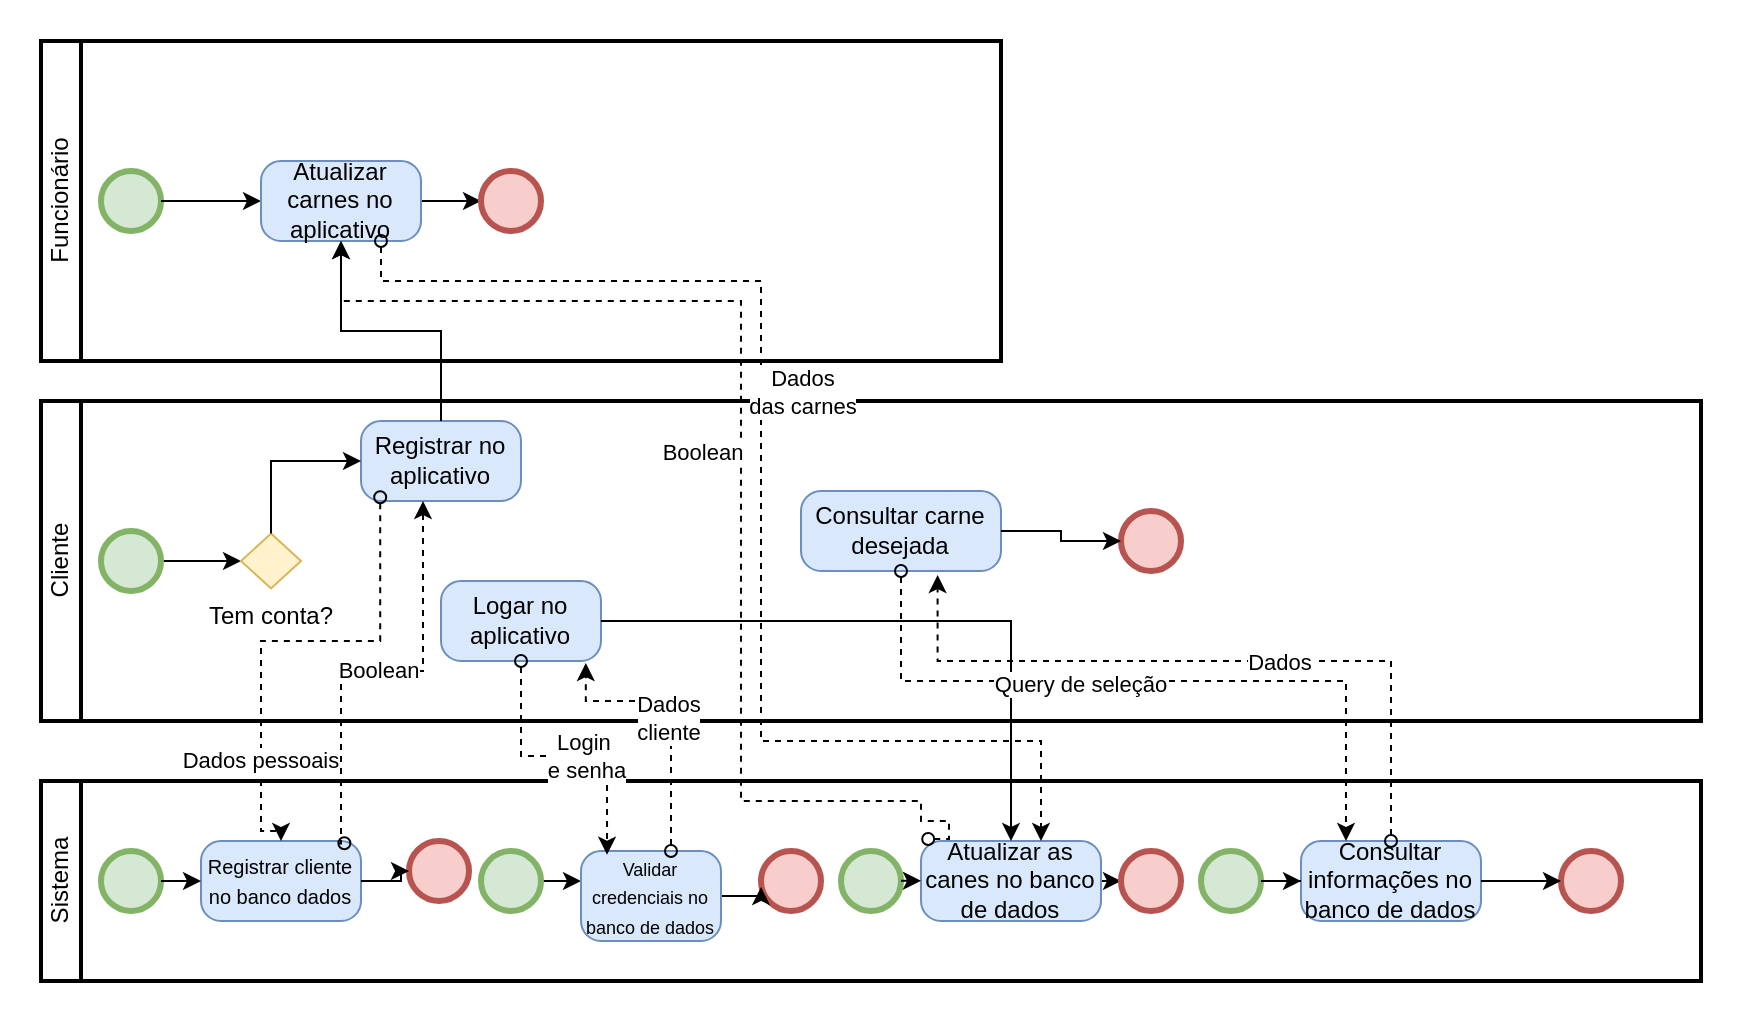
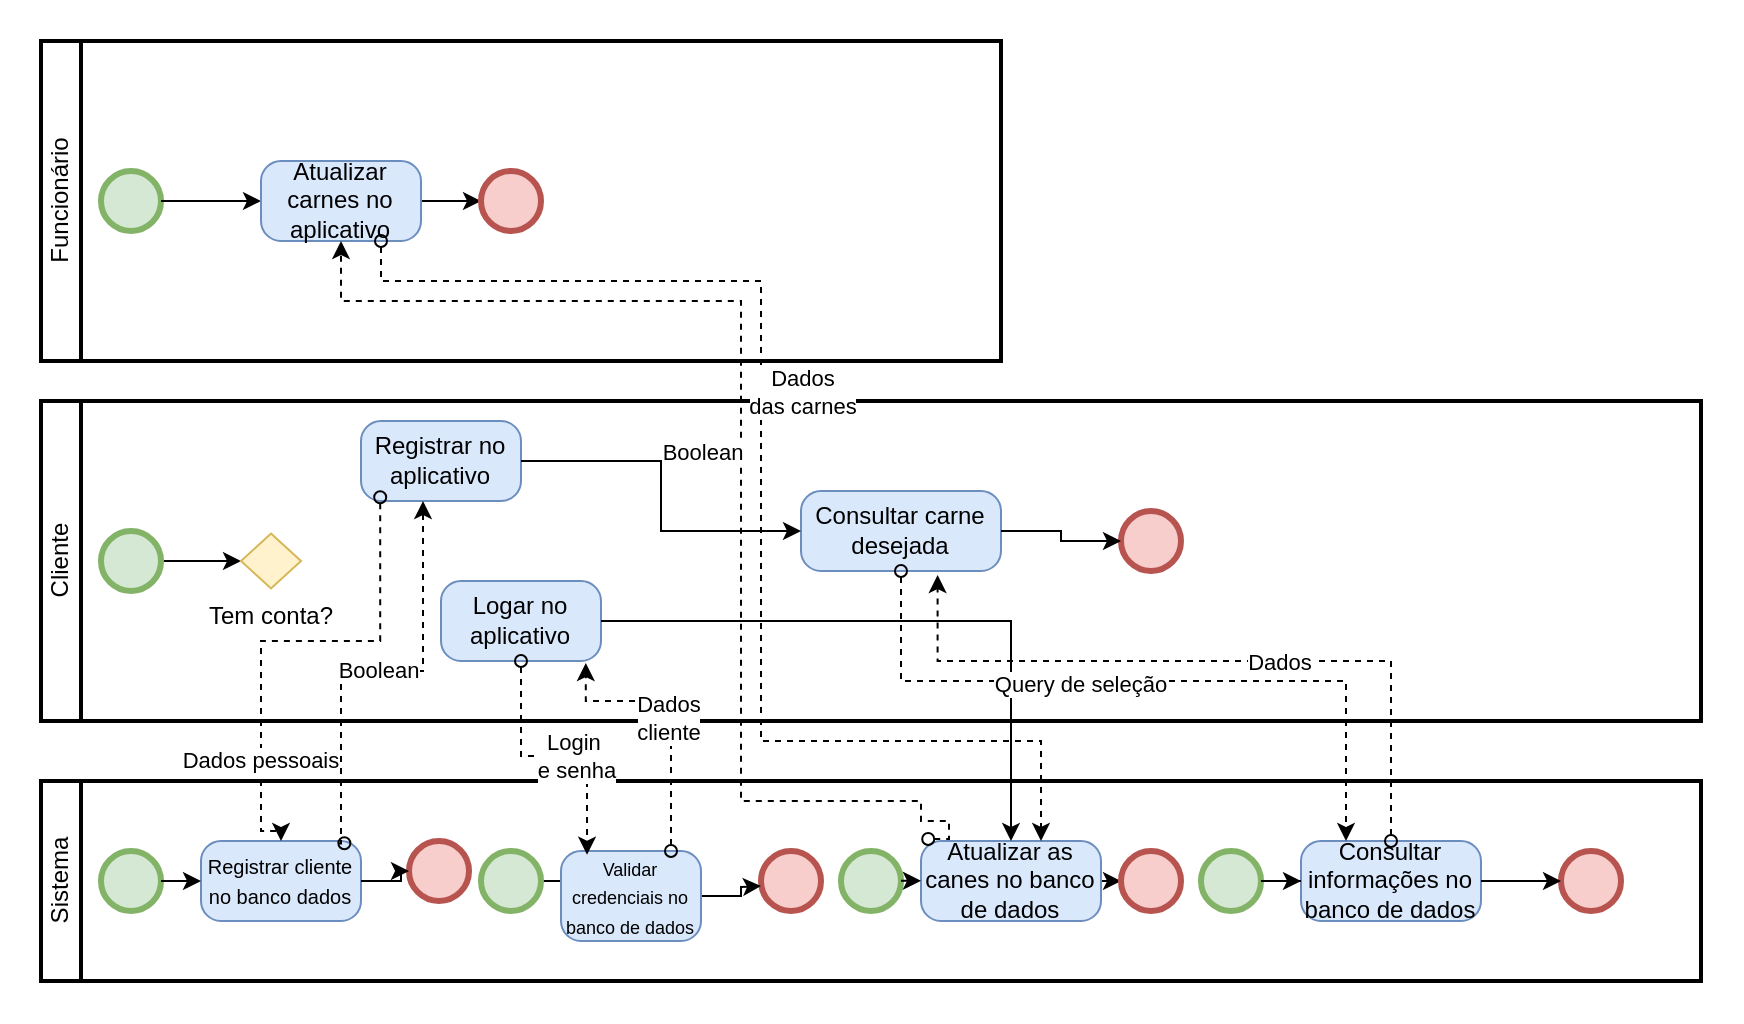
edge "Registrar no aplicativo" -> "Atualizar carnes no aplicativo": now "Registrar no aplicativo" -> "Consultar carne desejada"
edge "Tem conta?" -> "Registrar no aplicativo": removed
node "Validar credenciais no banco de dados": moved (651, 896) -> (631, 896)
